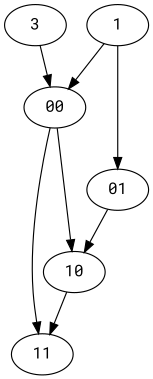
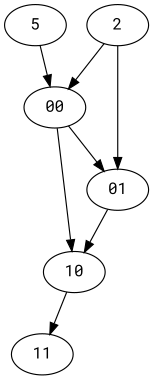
node "3": label "3" -> "5"
node "1": label "1" -> "2"
edge "00" -> "11": now "00" -> "01"
